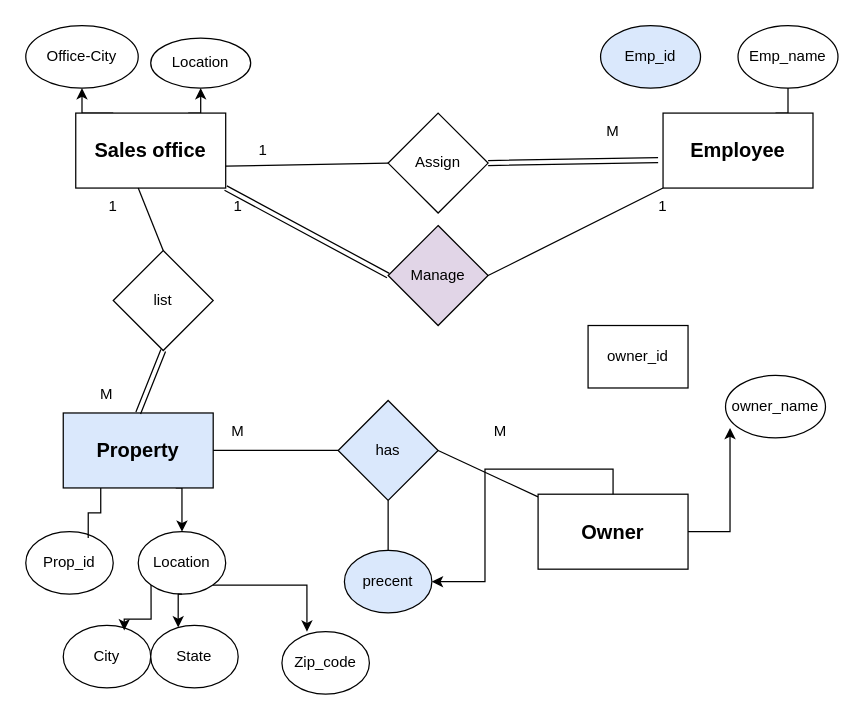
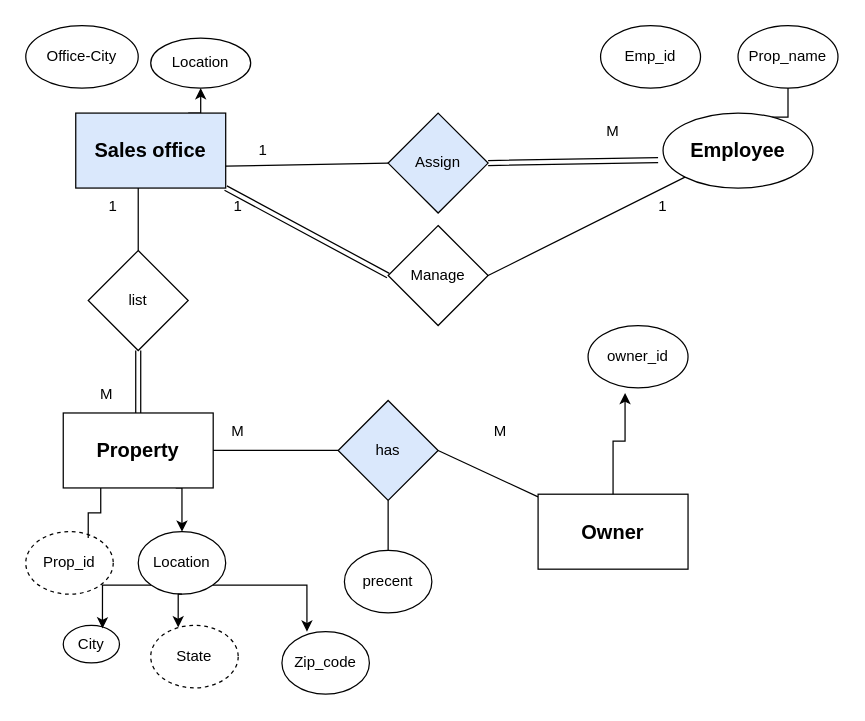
node "Emp_id": fillcolor #dae8fc -> #ffffff
node "Emp_name": label "Emp_name" -> "Prop_name"
edge "Sales office" -> "Office-City": removed
node "Sales office": fillcolor #ffffff -> #dae8fc
node "Employee": shape rectangle -> ellipse
node "Assign": fillcolor #ffffff -> #dae8fc
node "Manage": fillcolor #e1d5e7 -> #ffffff
node "list": moved (163, 301) -> (138, 301)
node "owner_id": shape rectangle -> ellipse
node "owner_name": removed
node "Property": fillcolor #dae8fc -> #ffffff
edge "Owner" -> "precent": now "Owner" -> "owner_id"
edge "Owner" -> "owner_name": removed
node "Prop_id": style solid -> dashed
node "precent": fillcolor #dae8fc -> #ffffff
node "City": size 88x63 -> 56x38
node "State": style solid -> dashed
